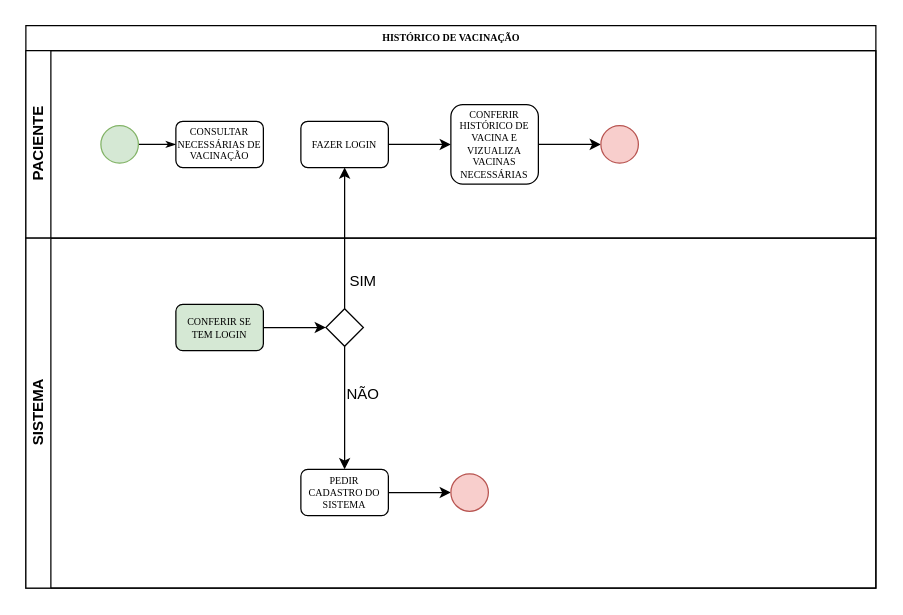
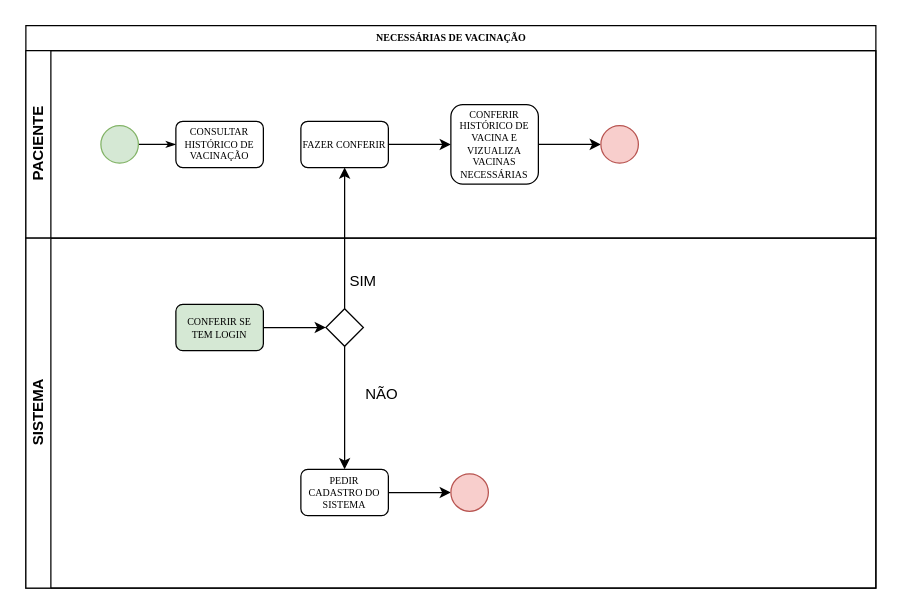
node "HISTÓRICO DE VACINAÇÃO": label "HISTÓRICO DE VACINAÇÃO" -> "NECESSÁRIAS DE VACINAÇÃO"
node "CONSULTAR NECESSÁRIAS DE VACINAÇÃO": label "CONSULTAR NECESSÁRIAS DE VACINAÇÃO" -> "CONSULTAR HISTÓRICO DE VACINAÇÃO"
node "FAZER LOGIN": label "FAZER LOGIN" -> "FAZER CONFERIR"
node "NÃO": moved (363, 394) -> (382, 394)
